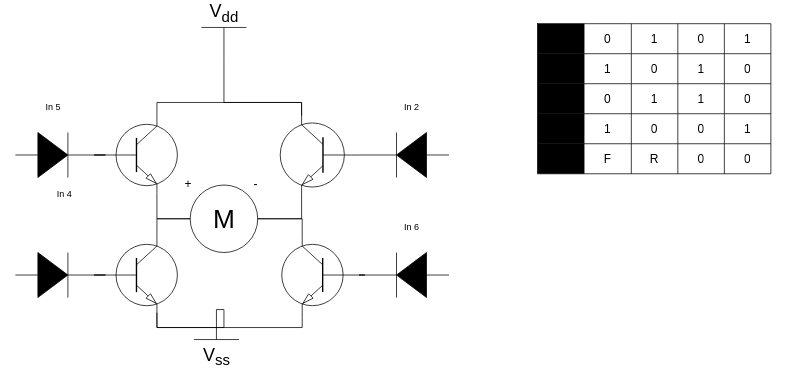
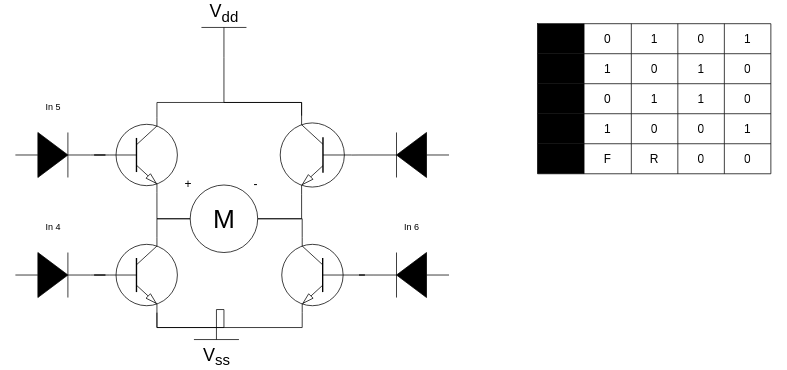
node "In 2": removed
node "In 4": moved (64, 194) -> (53, 228)
